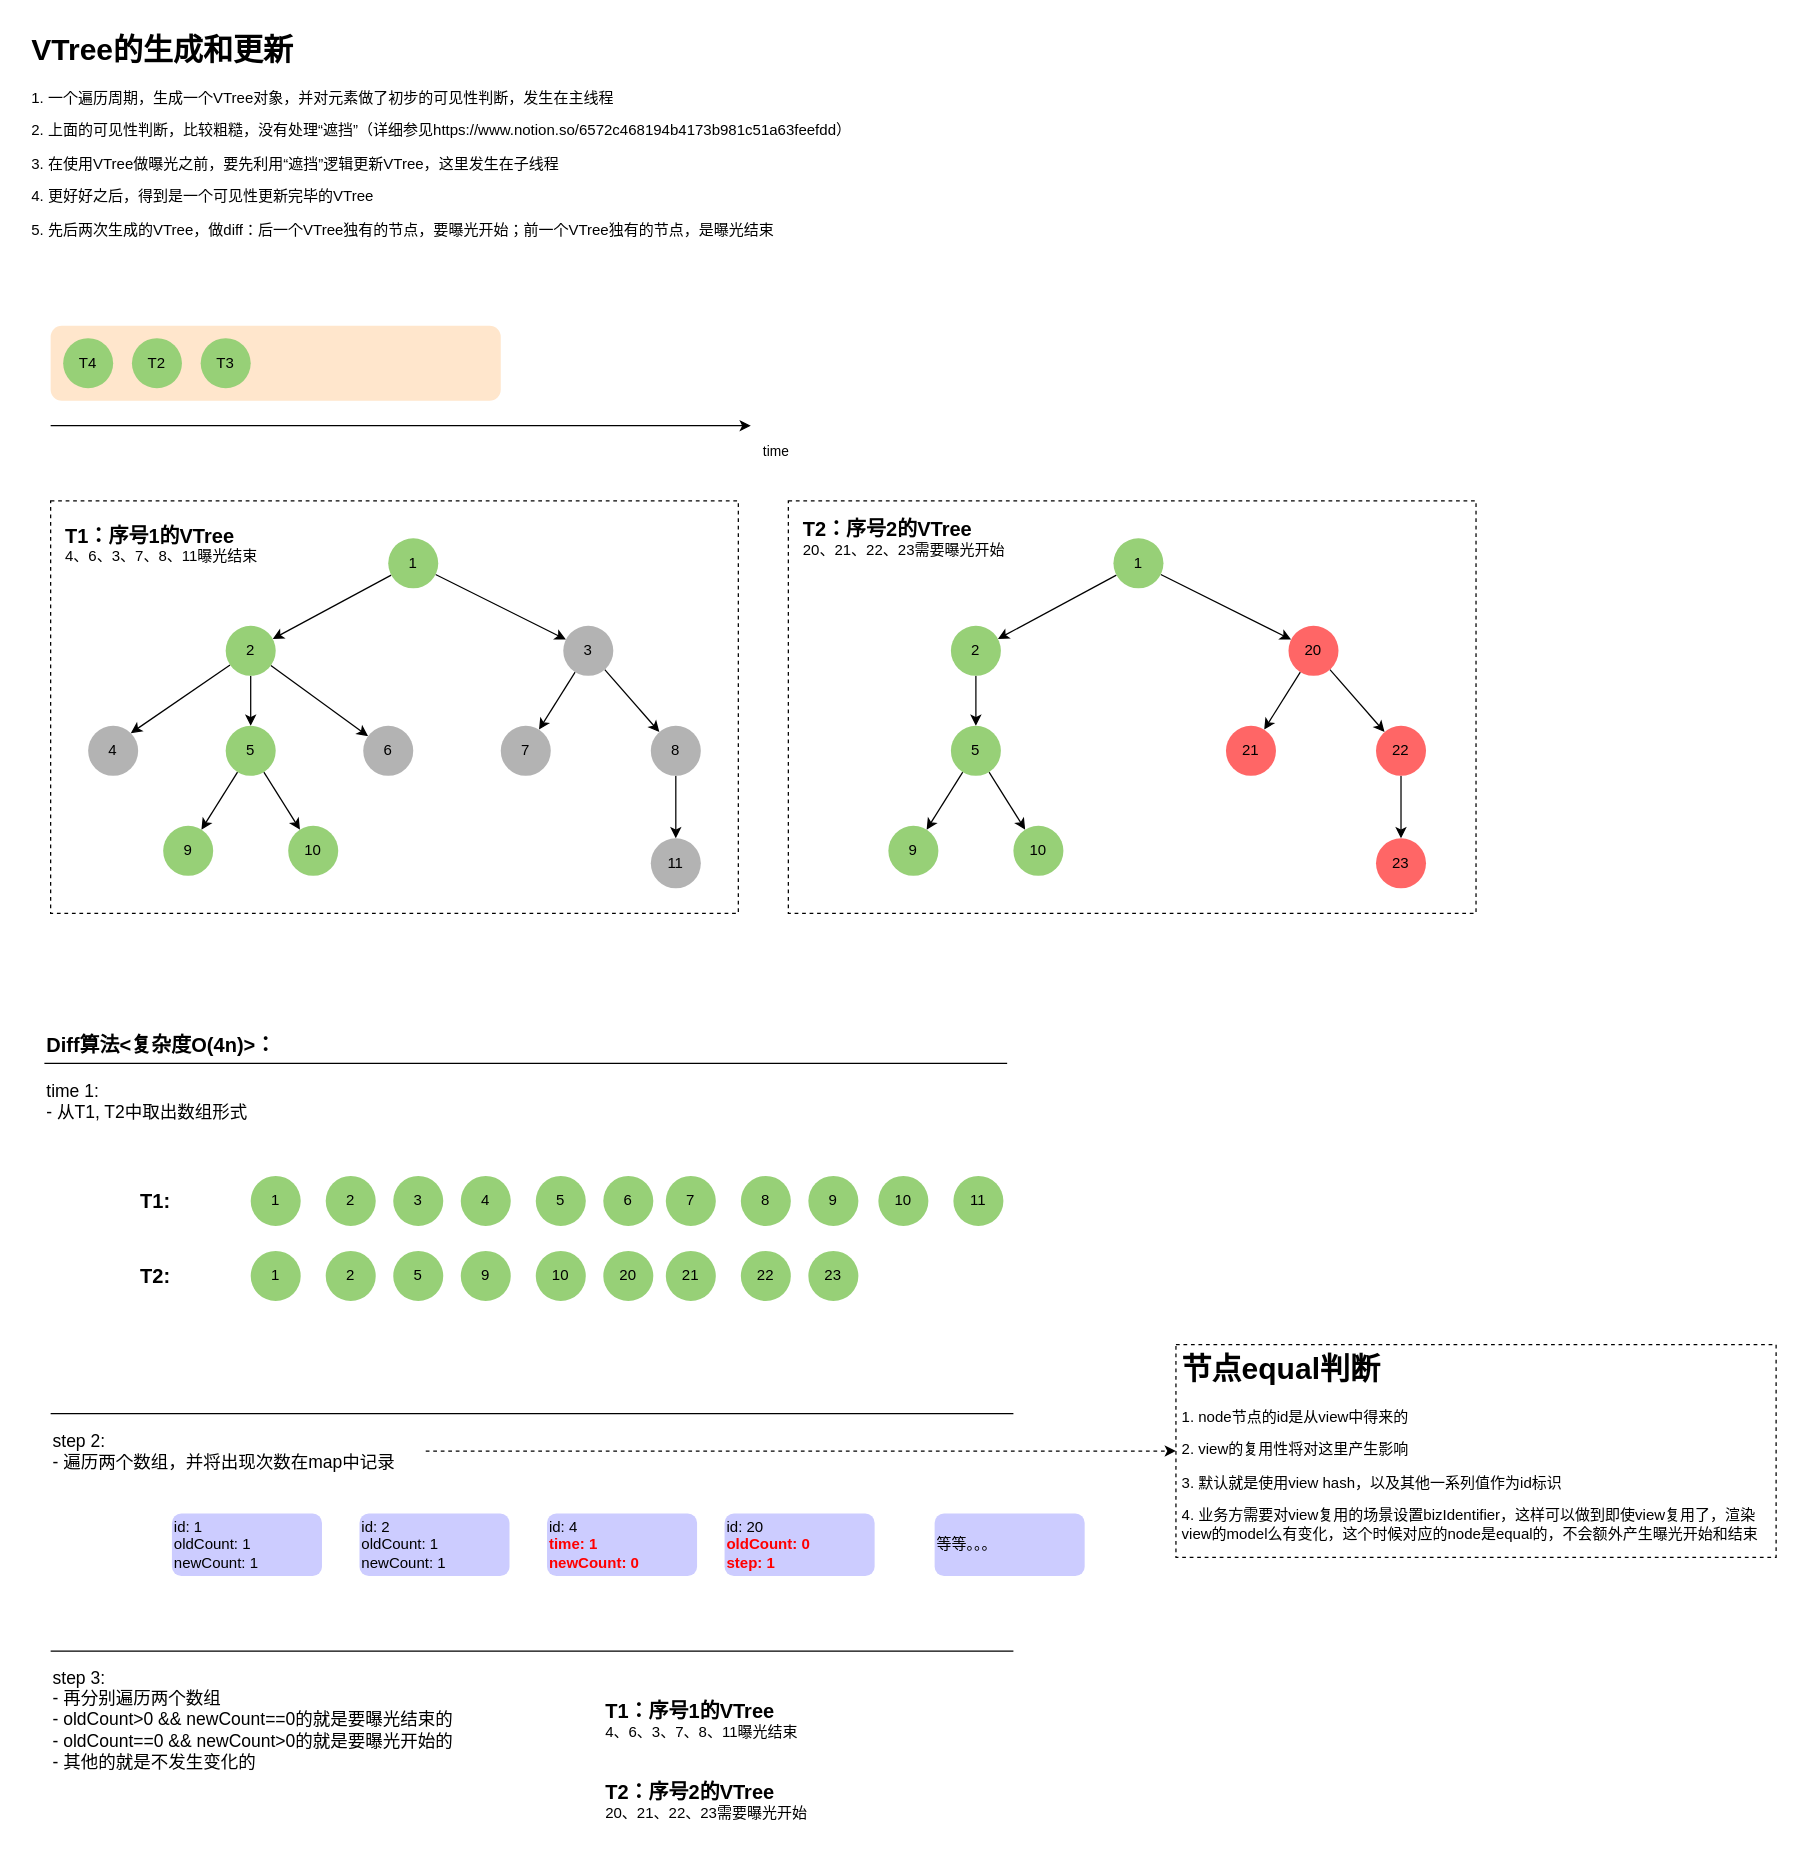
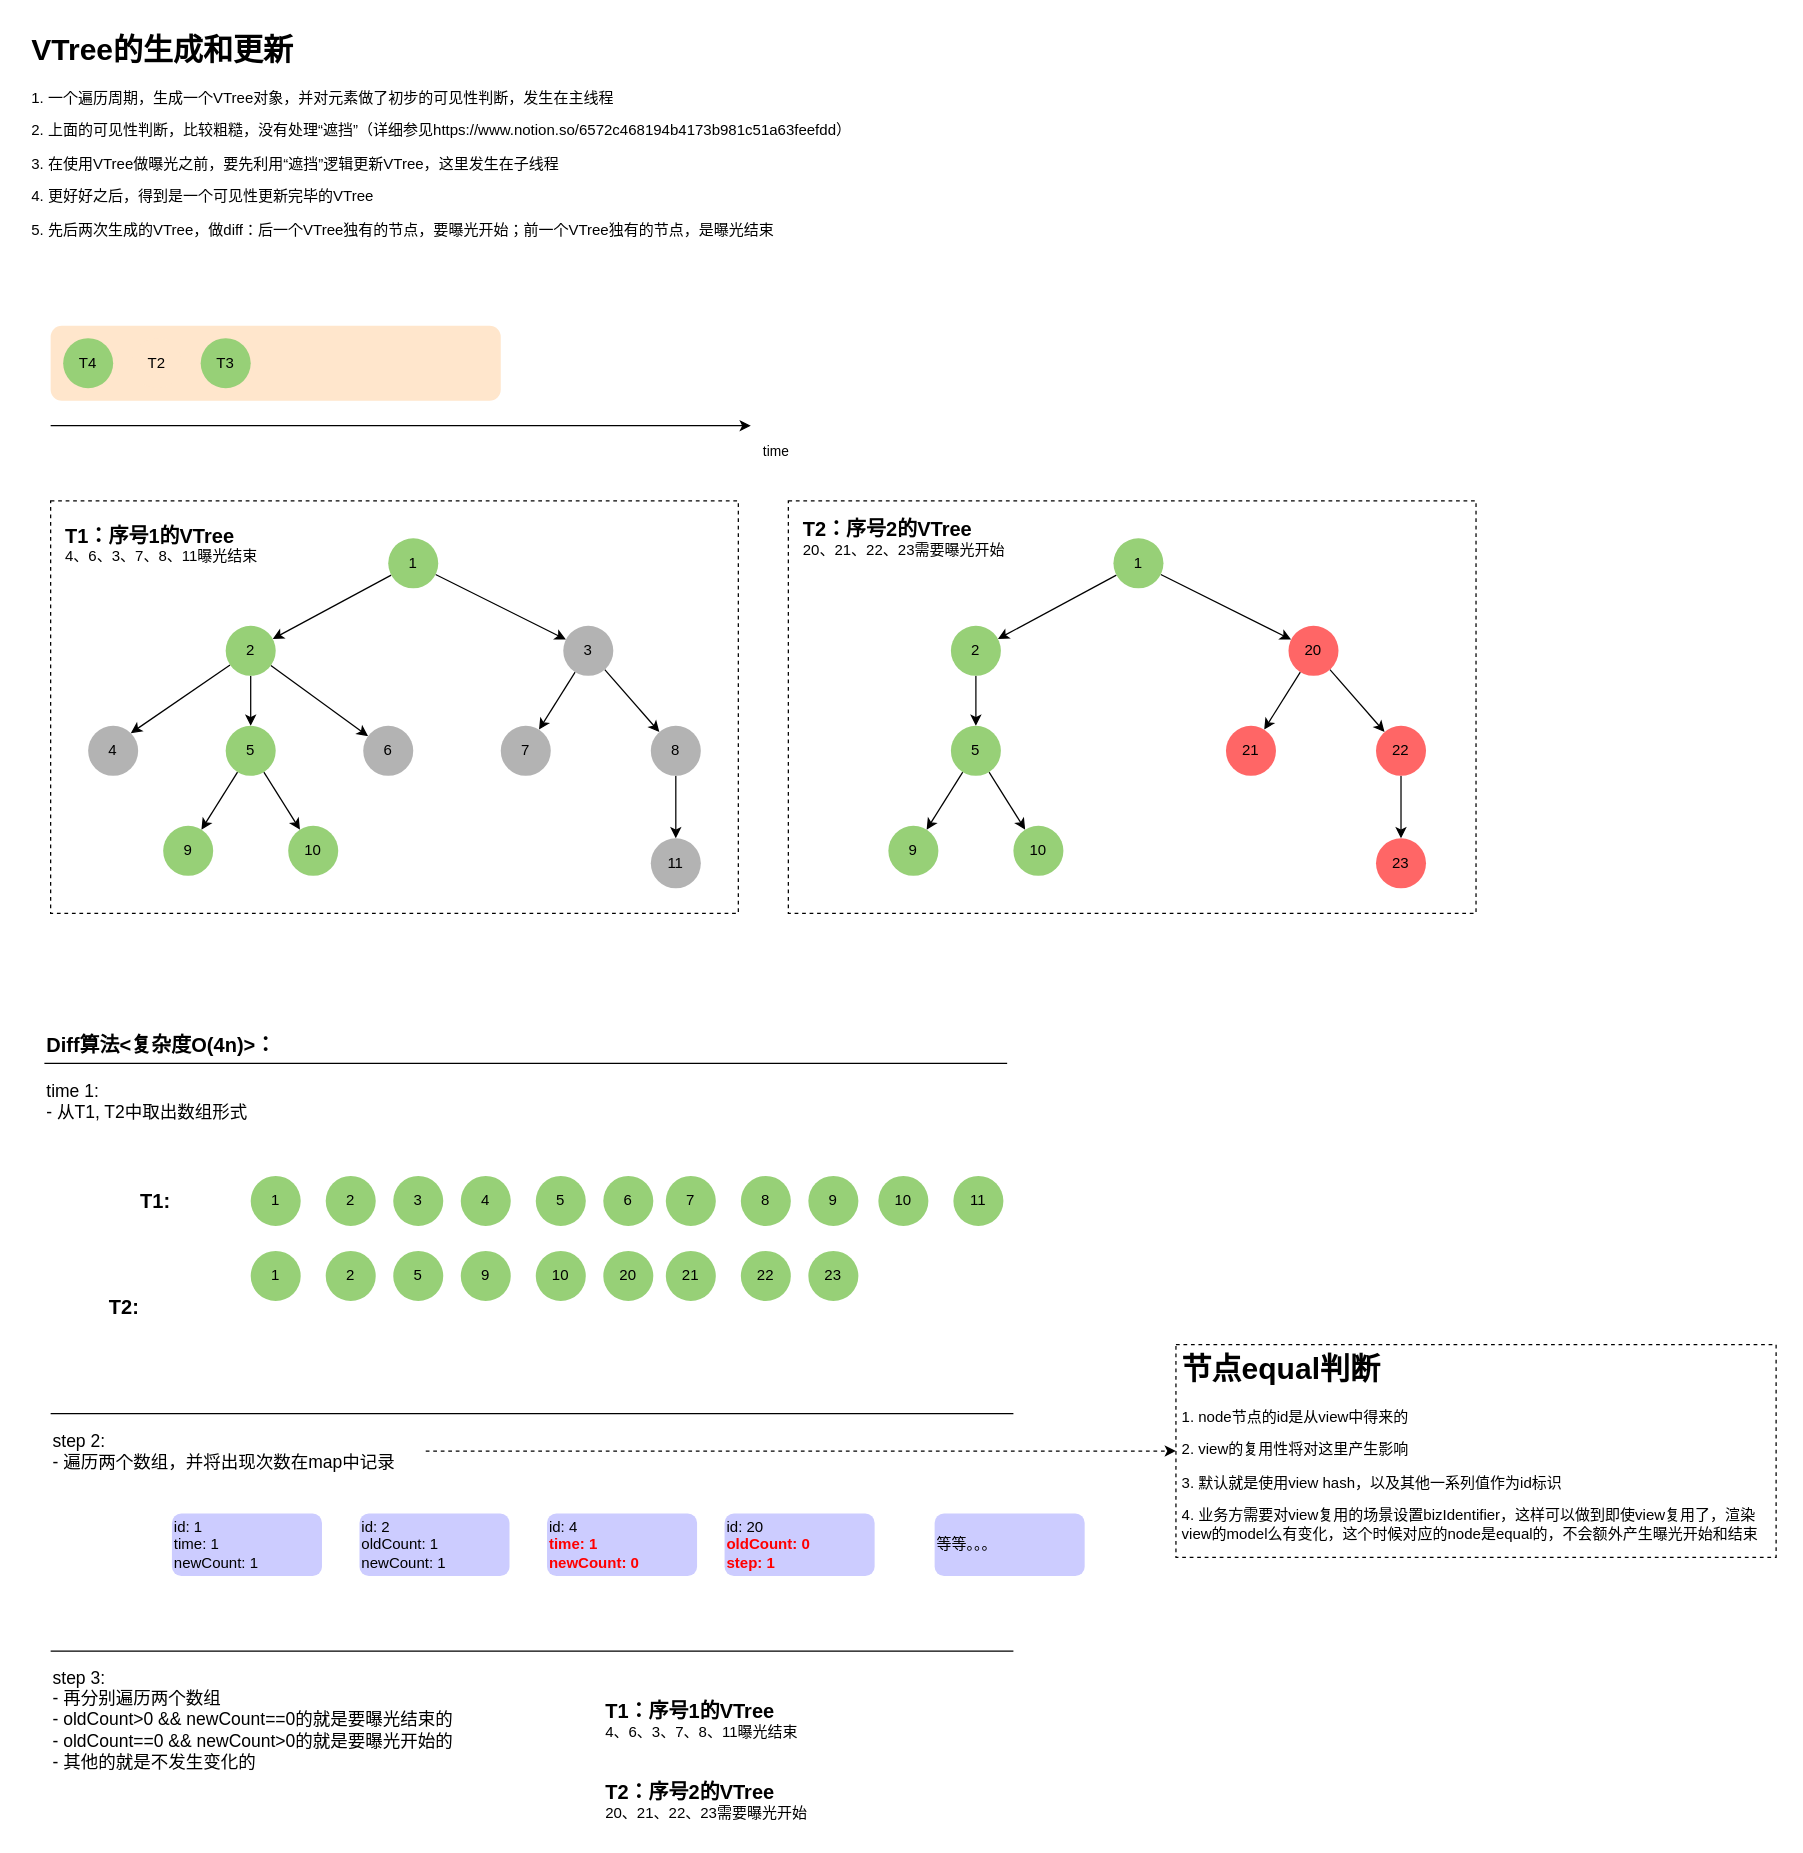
node "T2": fillcolor #97d077 -> #ffe6cc
node "T2:": moved (169, 1276) -> (138, 1307)
node "id: 1 oldCount: 1 newCount: 1": label "id: 1 oldCount: 1 newCount: 1" -> "id: 1 time: 1 newCount: 1"
